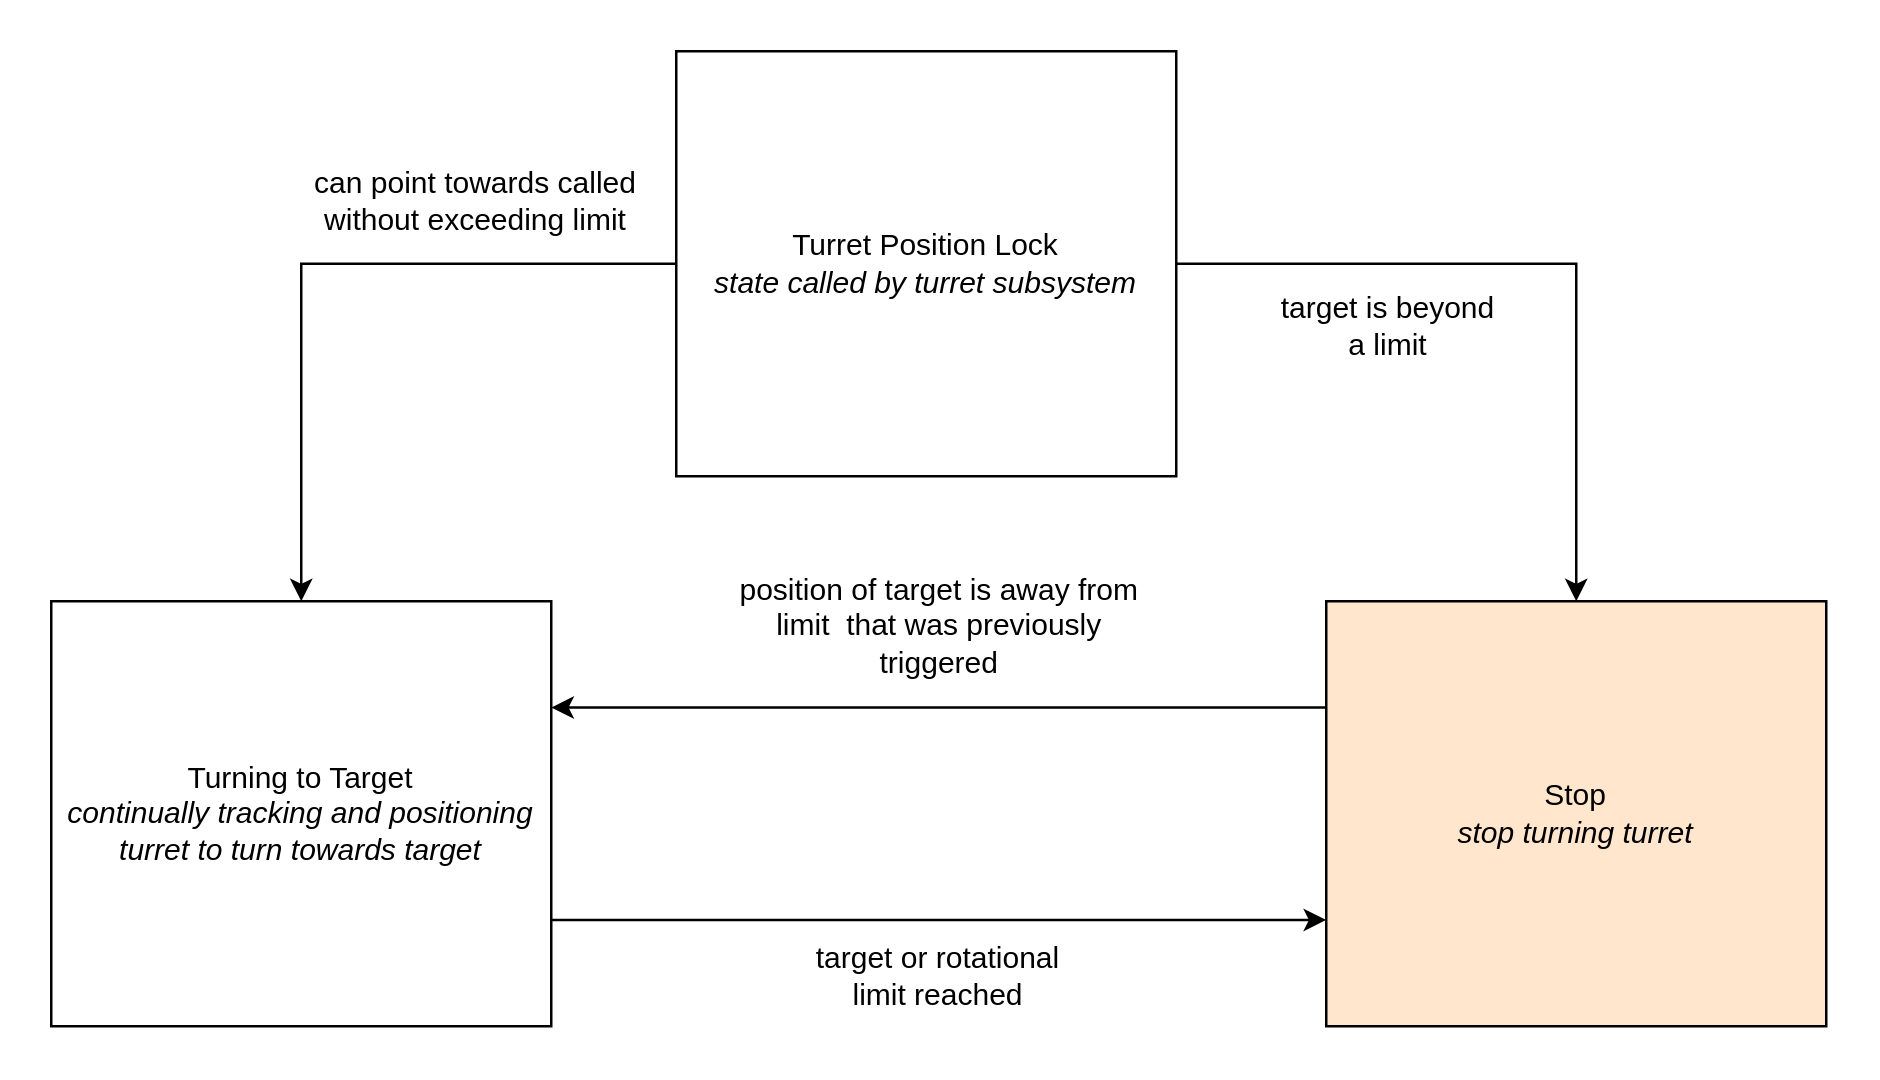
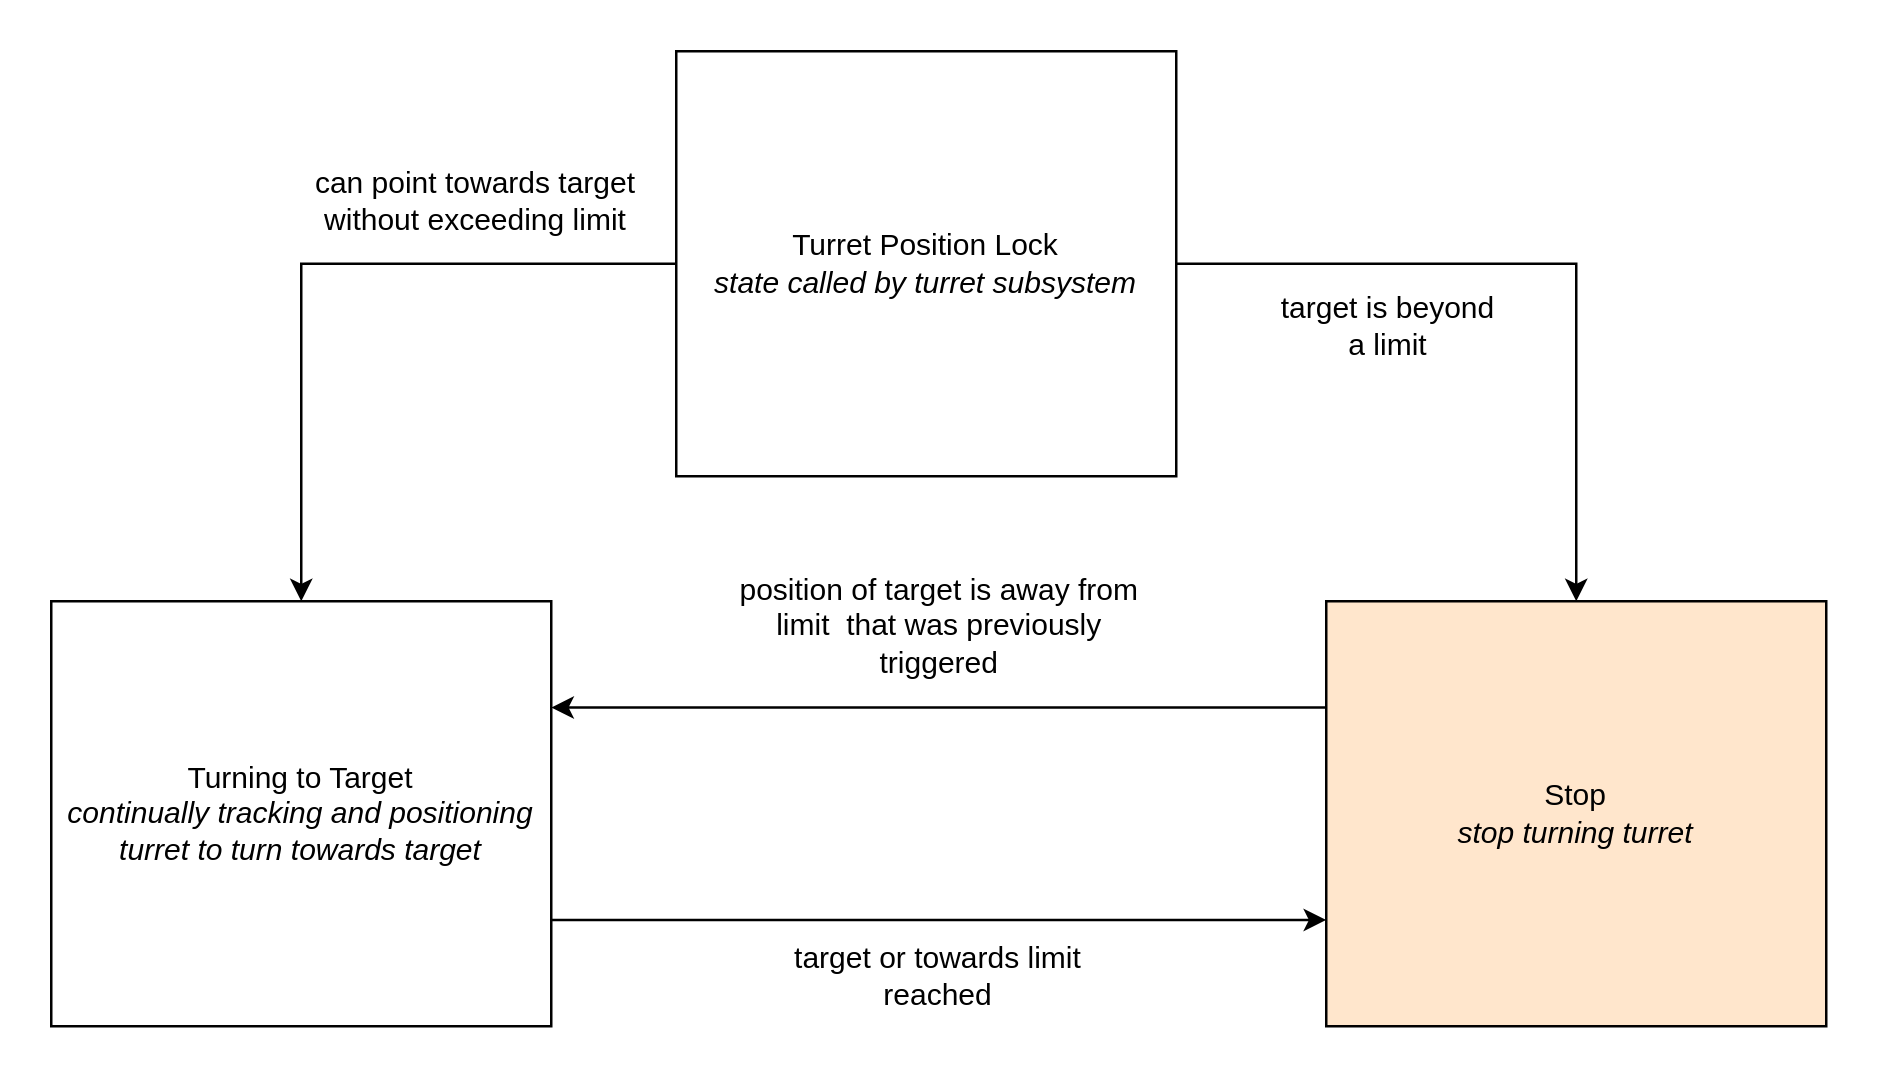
node "can point towards called without exceeding limit": label "can point towards called without exceeding limit" -> "can point towards target without exceeding limit"
node "target or rotational limit reached": label "target or rotational limit reached" -> "target or towards limit reached"
